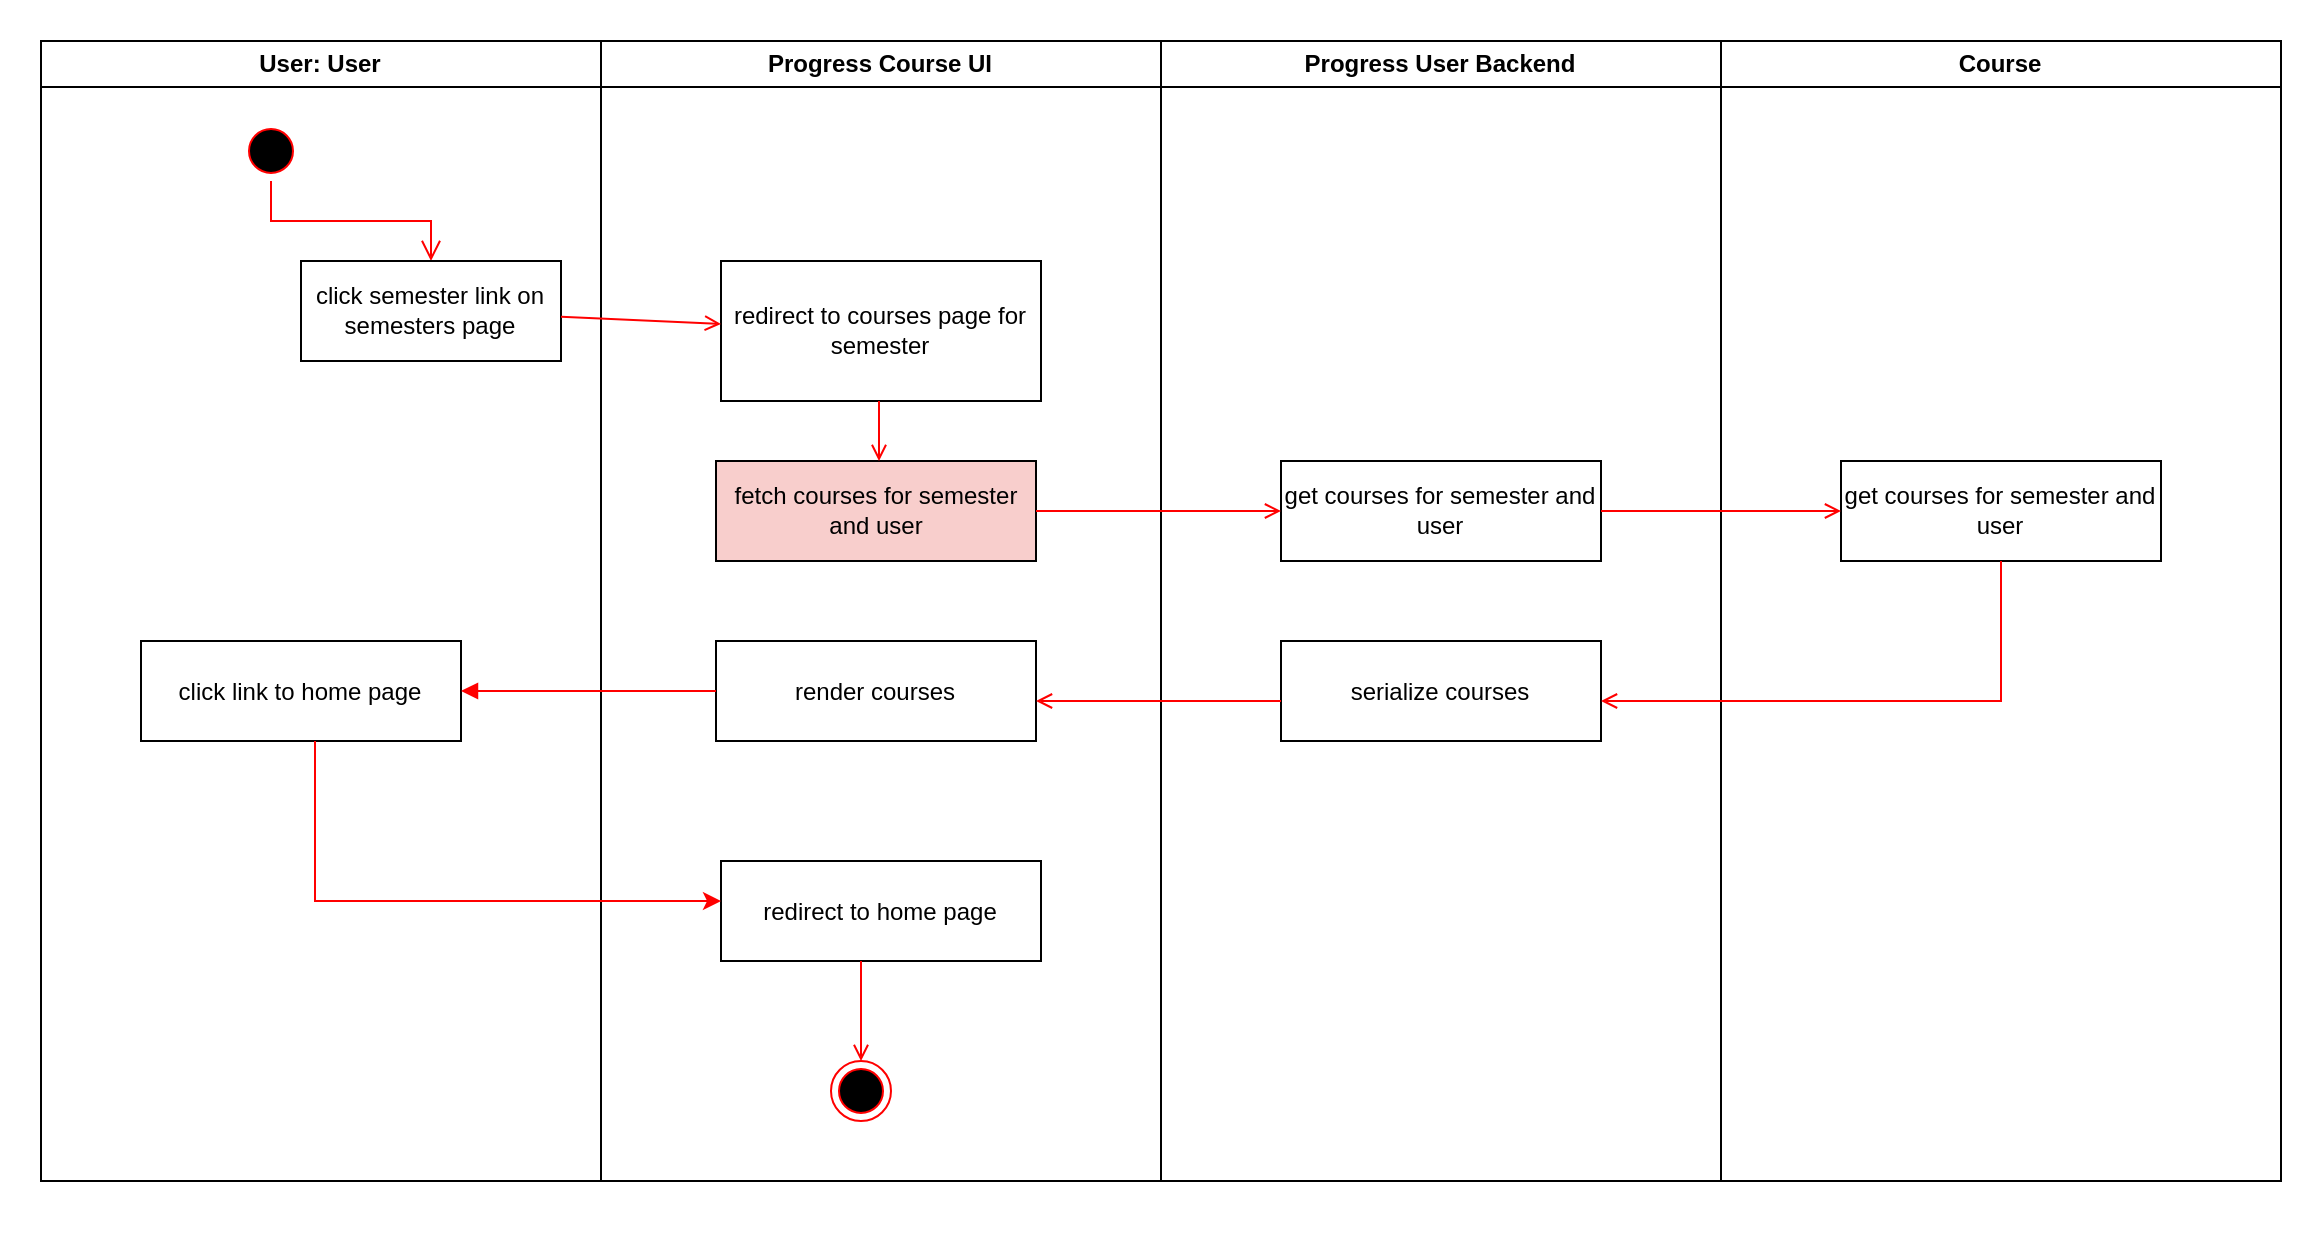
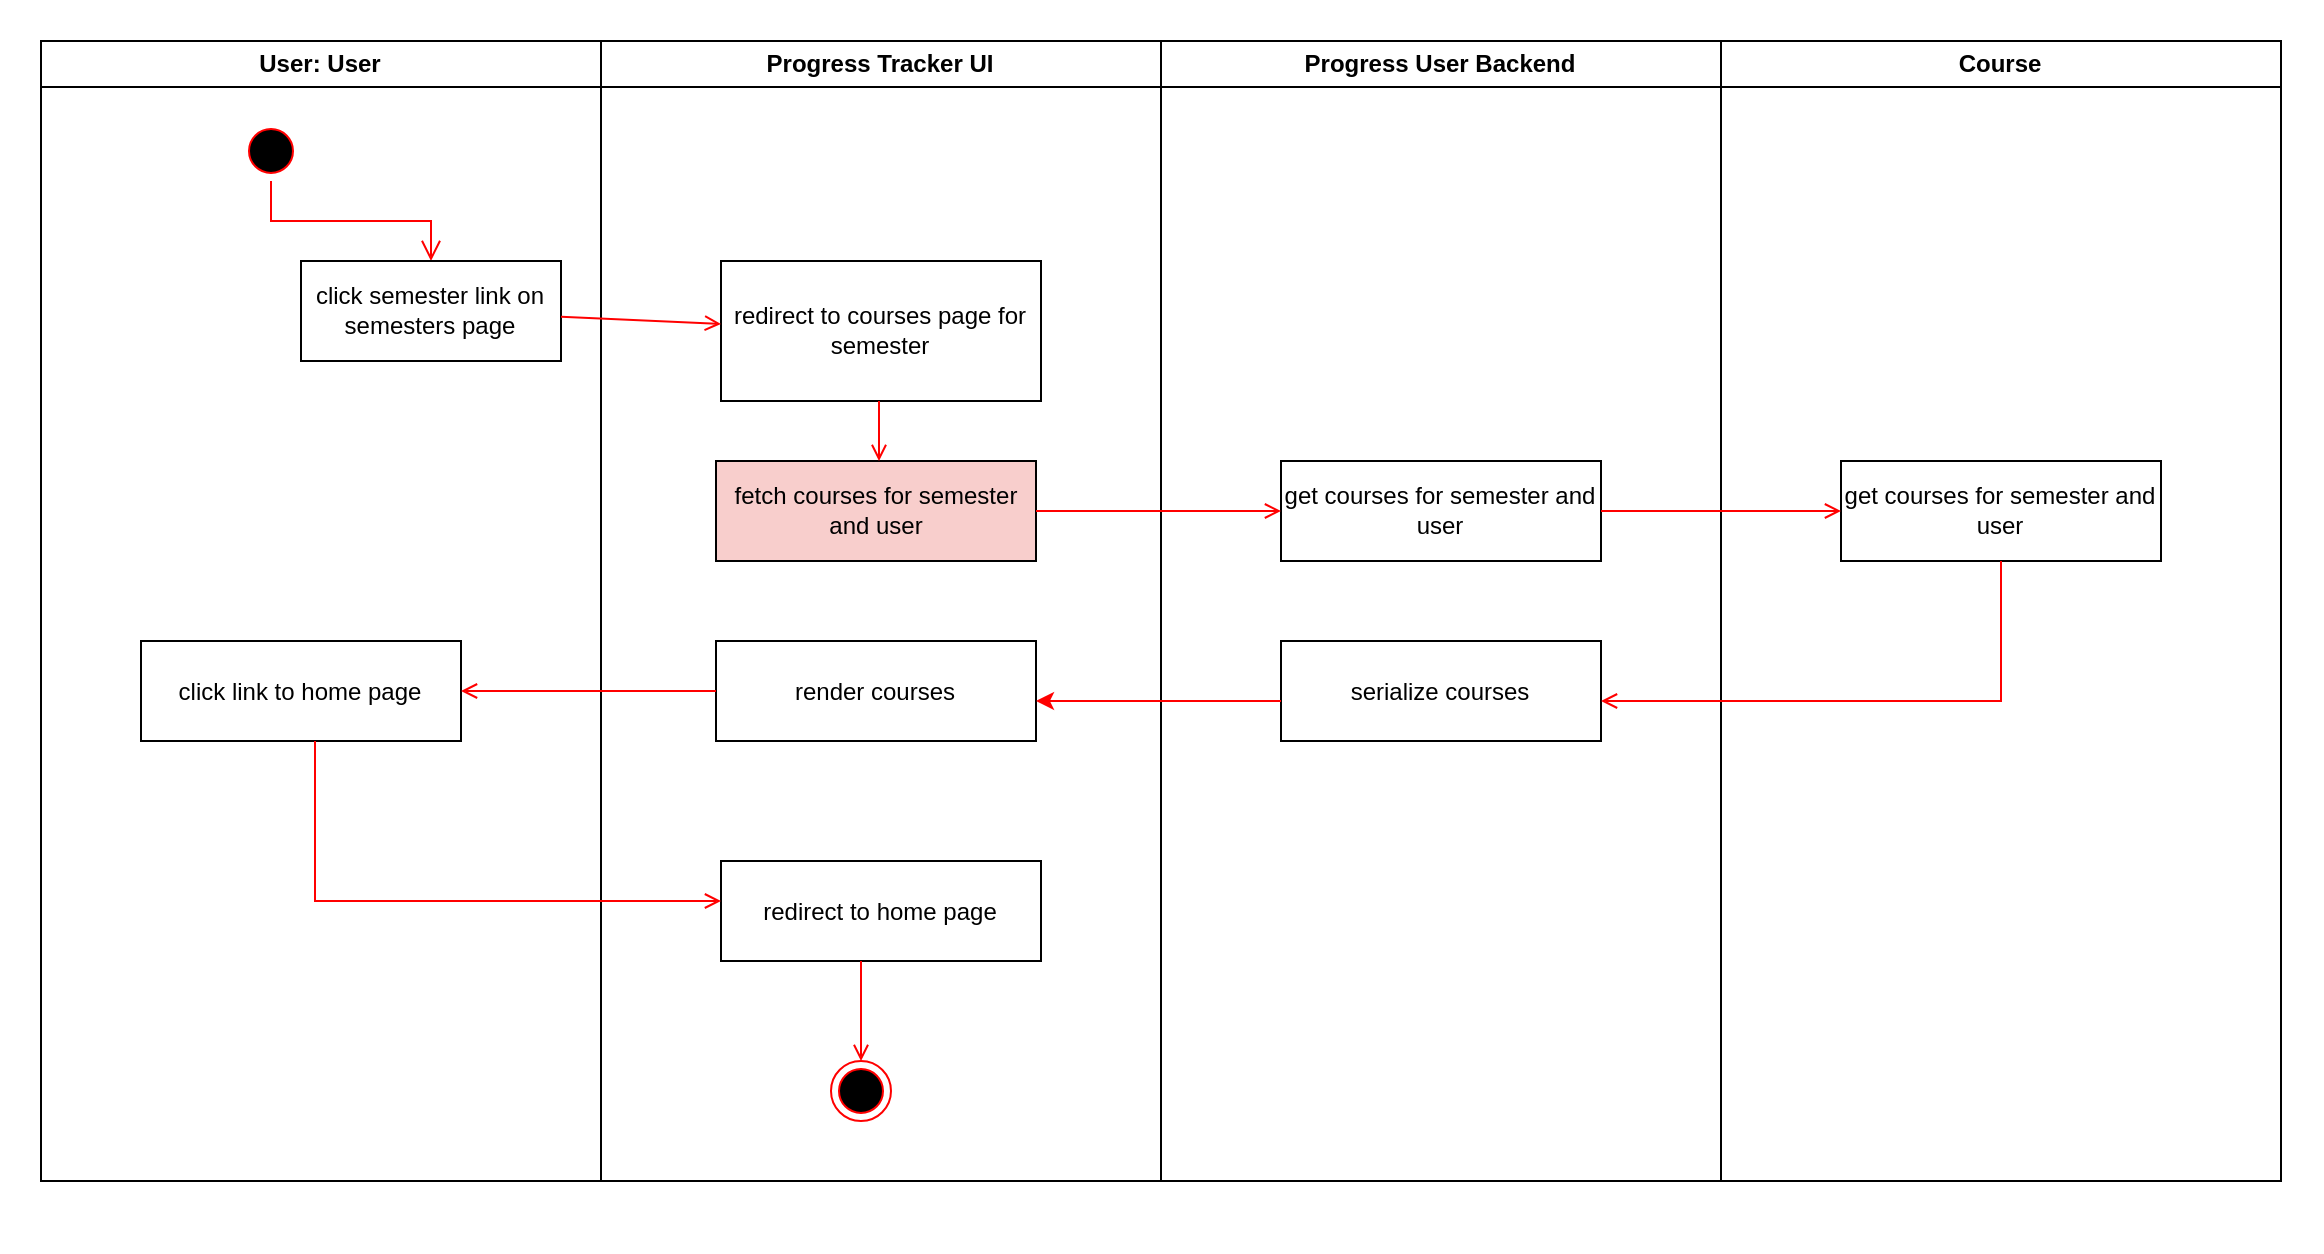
node "Progress Course UI": label "Progress Course UI" -> "Progress Tracker UI"
edge "render courses" -> "click link to home page": arrowhead block -> open
edge "serialize courses" -> "render courses": arrowhead open -> classic
edge "click link to home page" -> "redirect to home page": arrowhead classic -> open
